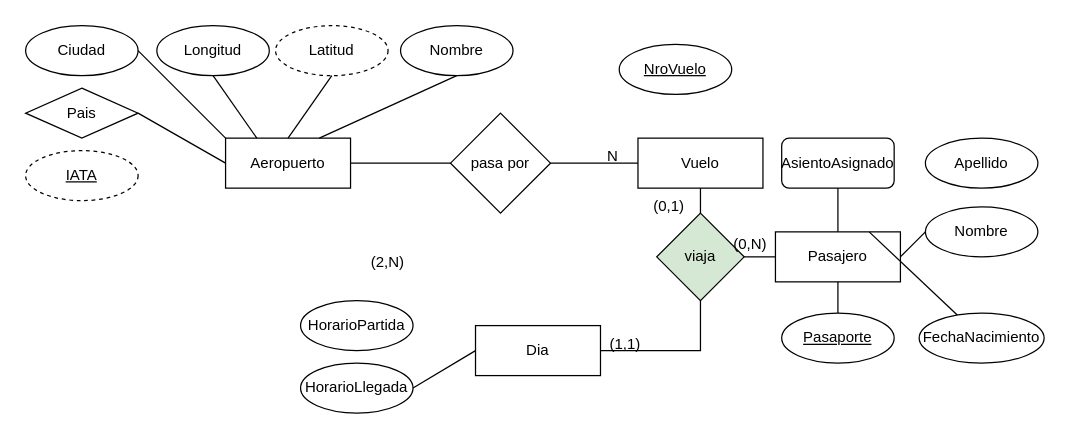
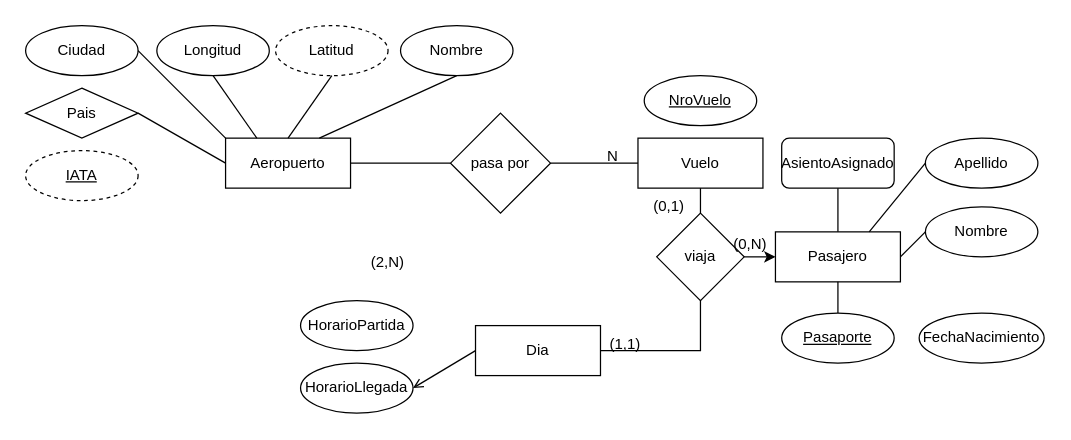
node "NroVuelo": moved (676, 69) -> (701, 101)
node "viaja": fillcolor #d5e8d4 -> #ffffff
edge "viaja" -- "Pasajero": arrowhead none -> classic
edge "Pasajero" -- "FechaNacimiento": now "Pasajero" -- "Apellido"
edge "Dia" -- "HorarioLlegada": arrowhead none -> open
